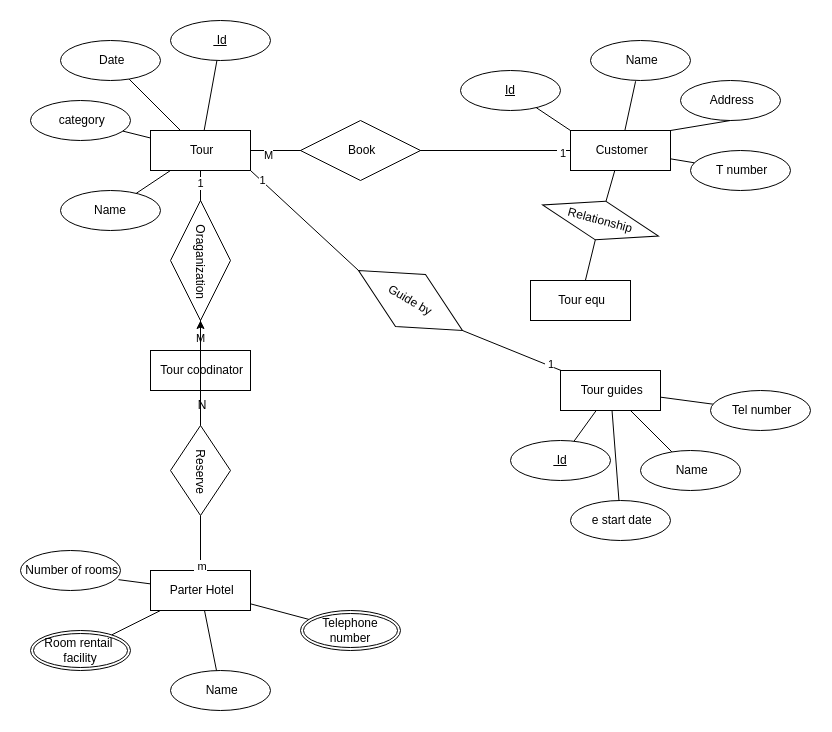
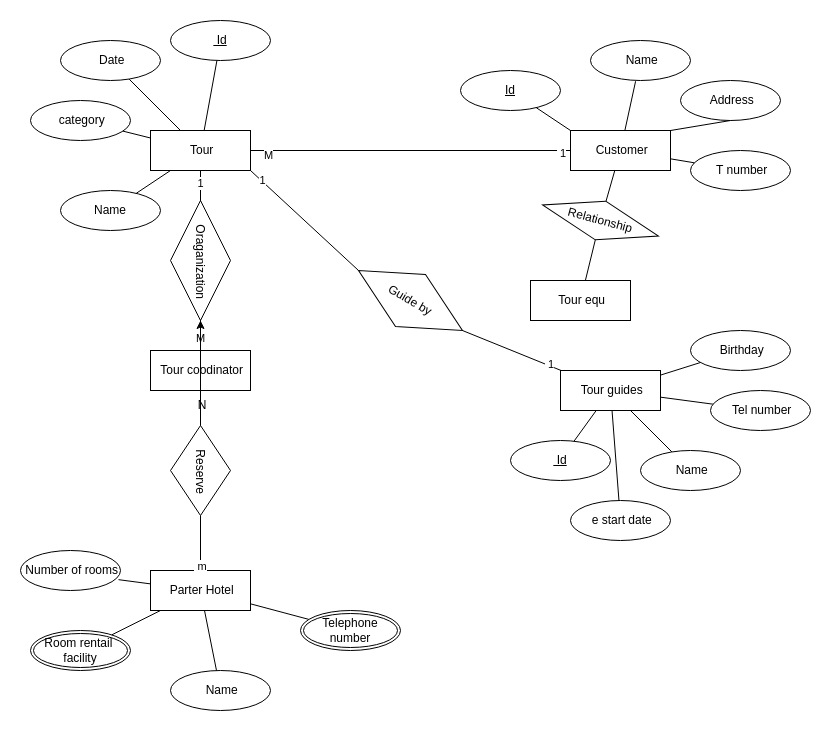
node "Book": removed
node "Birthday": added
edge "Birthday" -- "Tour guides": added
